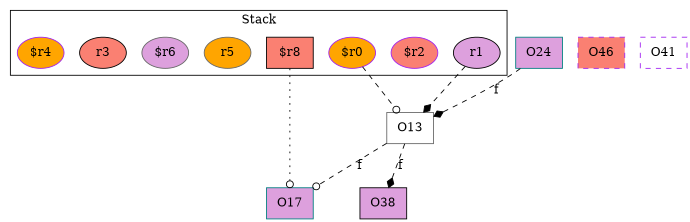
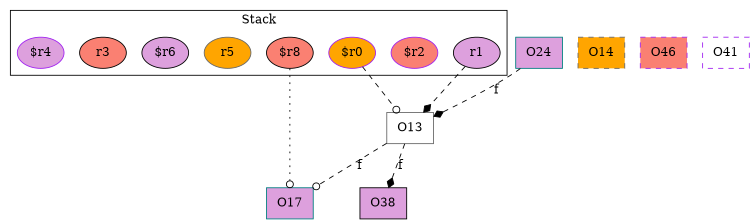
node "$r4": fillcolor orange -> plum
node "$r6": color gray40 -> black
node "$r8": shape box -> ellipse
node "O14": added
